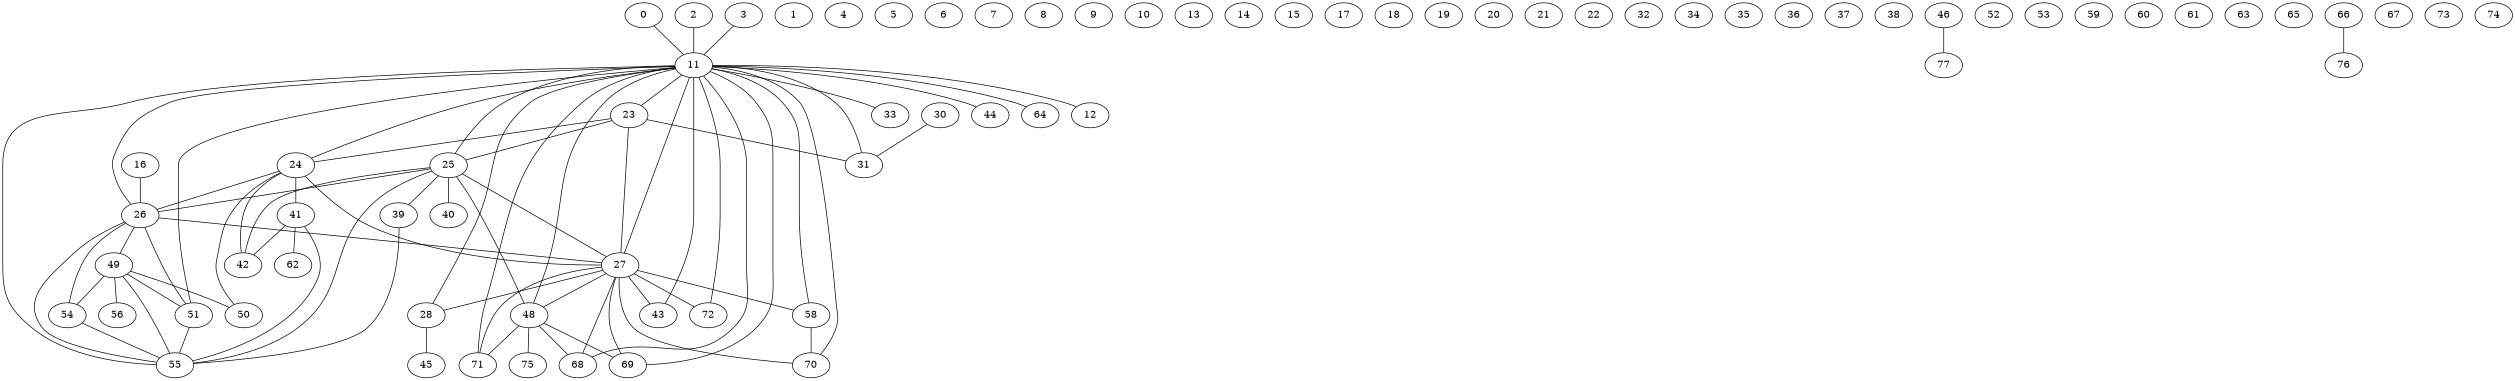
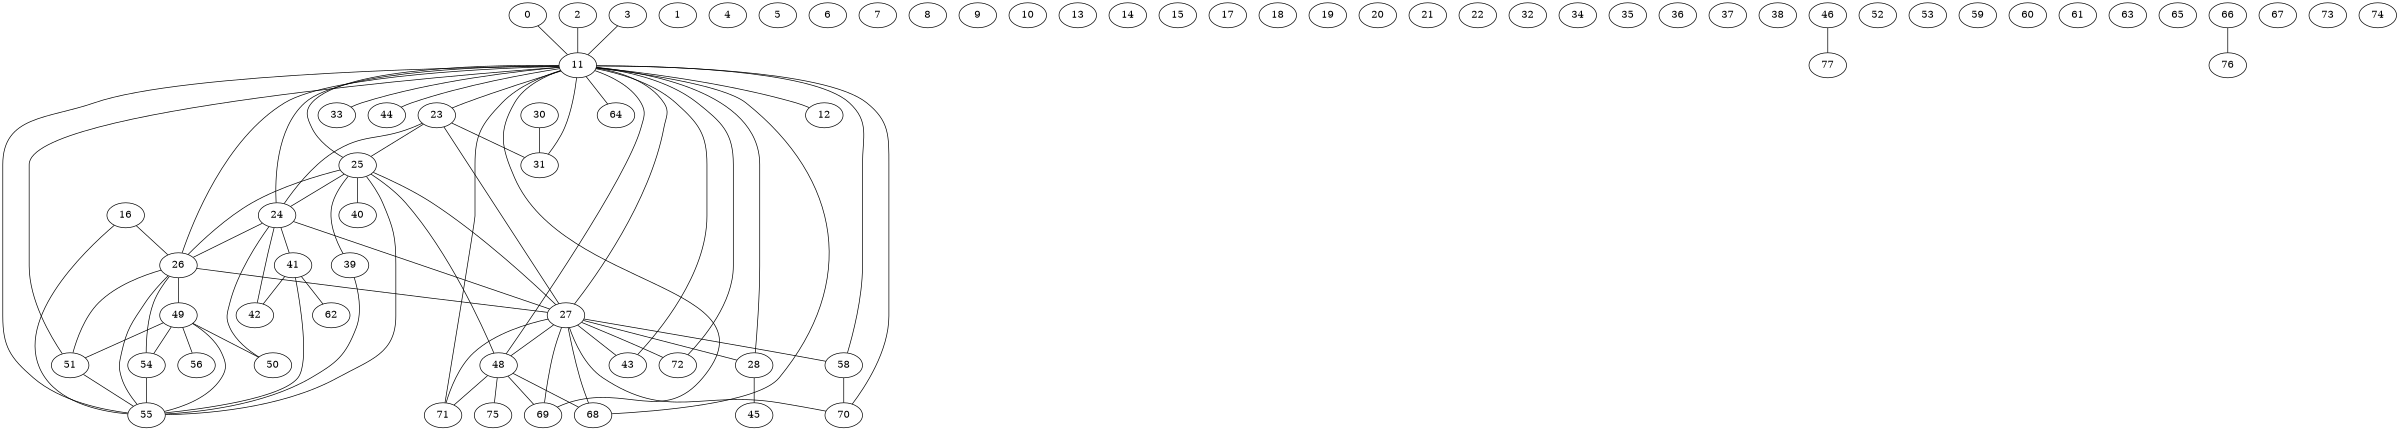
edge "25" -- "42": now "25" -- "24"
edge "16" -- "55": added
